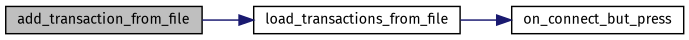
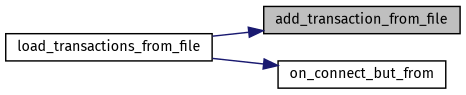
edge "add_transaction_from_file" -> "load_transactions_from_file": reversed
node "on_connect_but_press": label "on_connect_but_press" -> "on_connect_but_from"
